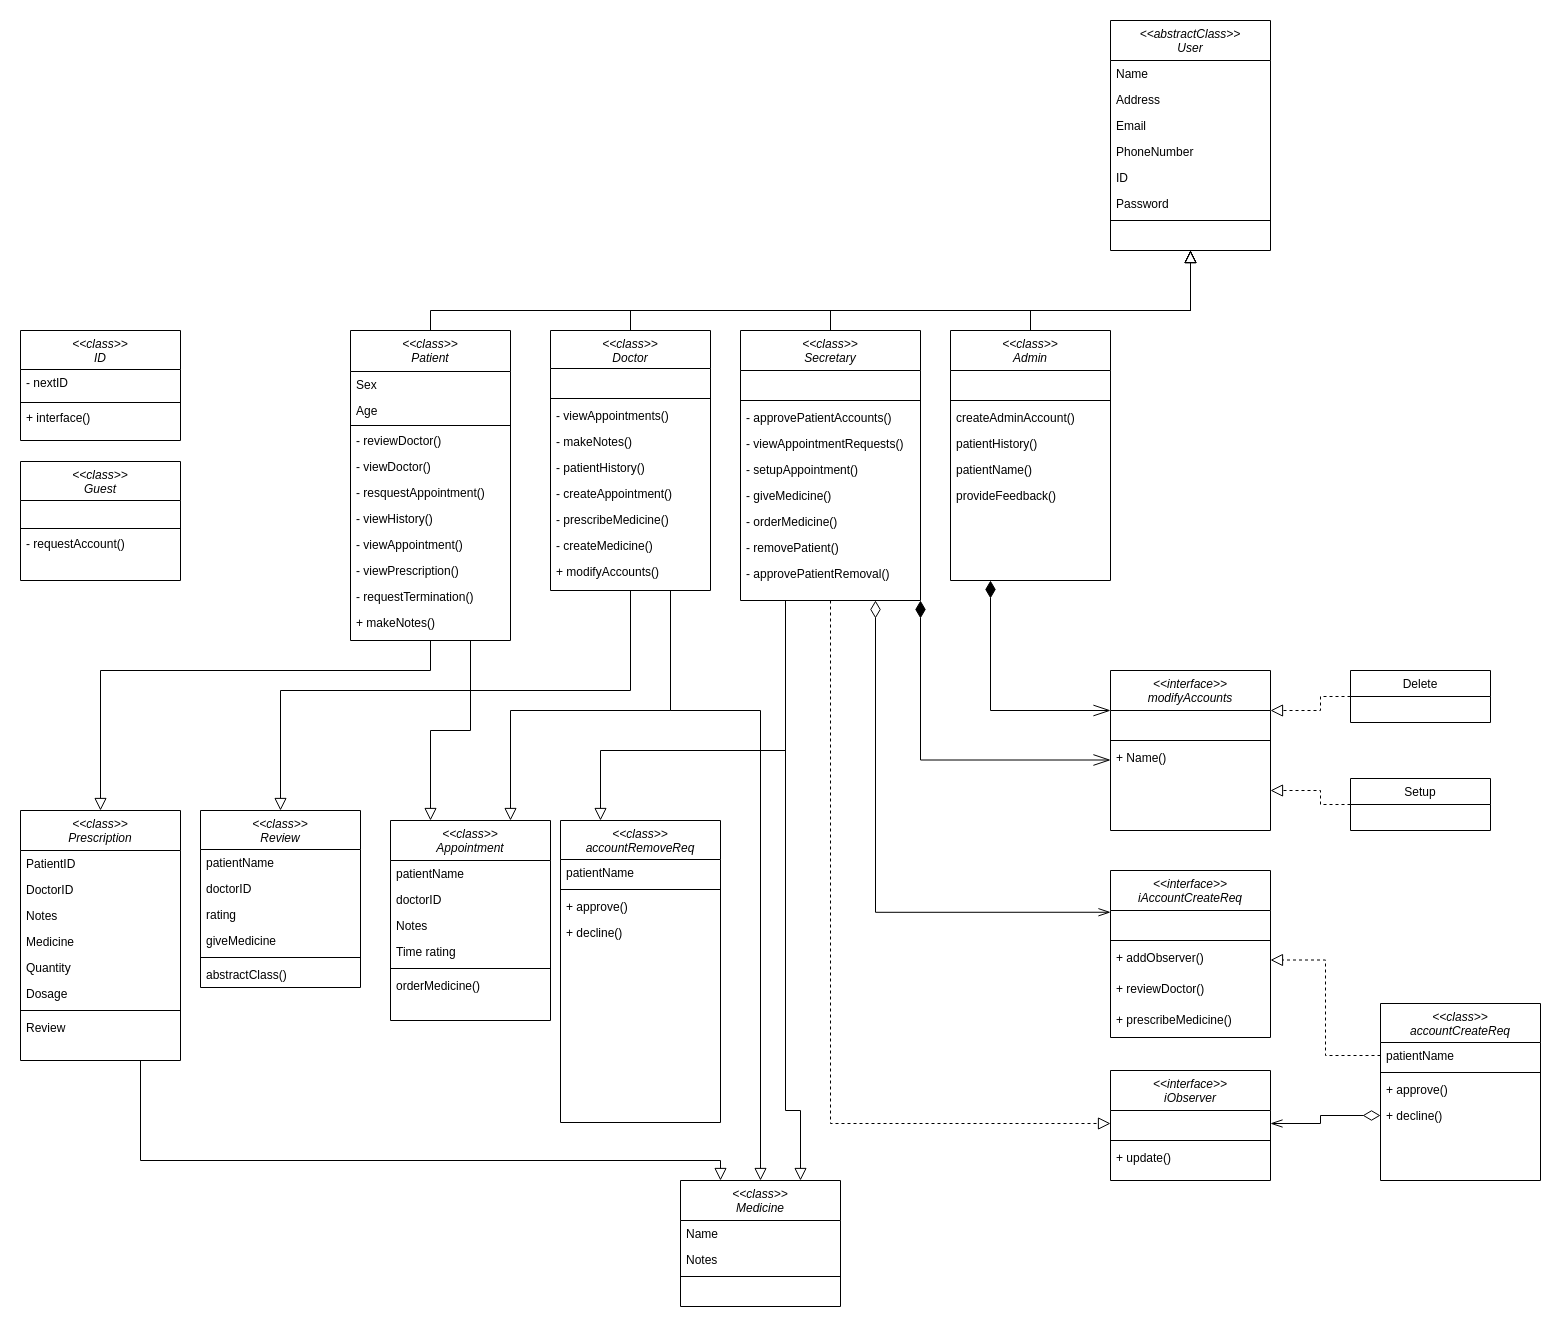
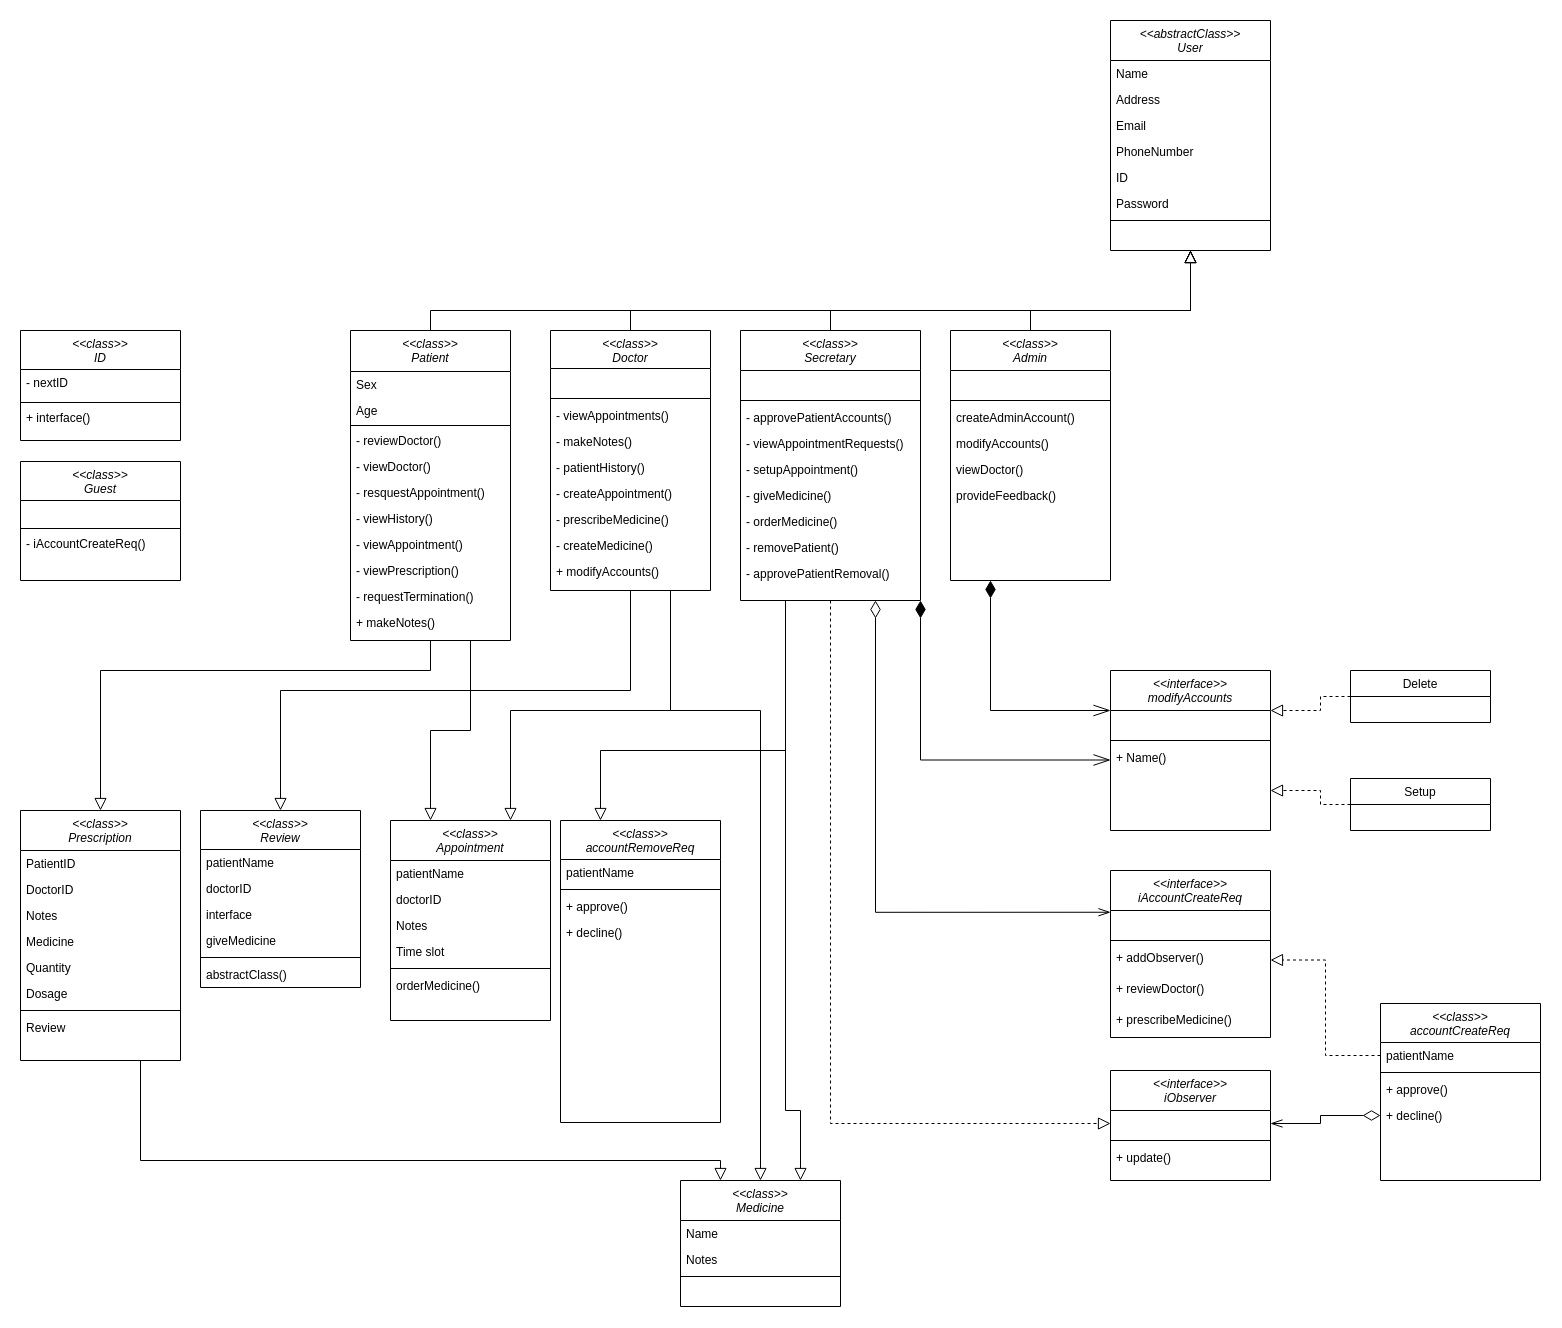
node "patientHistory()": label "patientHistory()" -> "modifyAccounts()"
node "patientName()": label "patientName()" -> "viewDoctor()"
node "- requestAccount()": label "- requestAccount()" -> "- iAccountCreateReq()"
node "rating": label "rating" -> "interface"
node "Time rating": label "Time rating" -> "Time slot"
